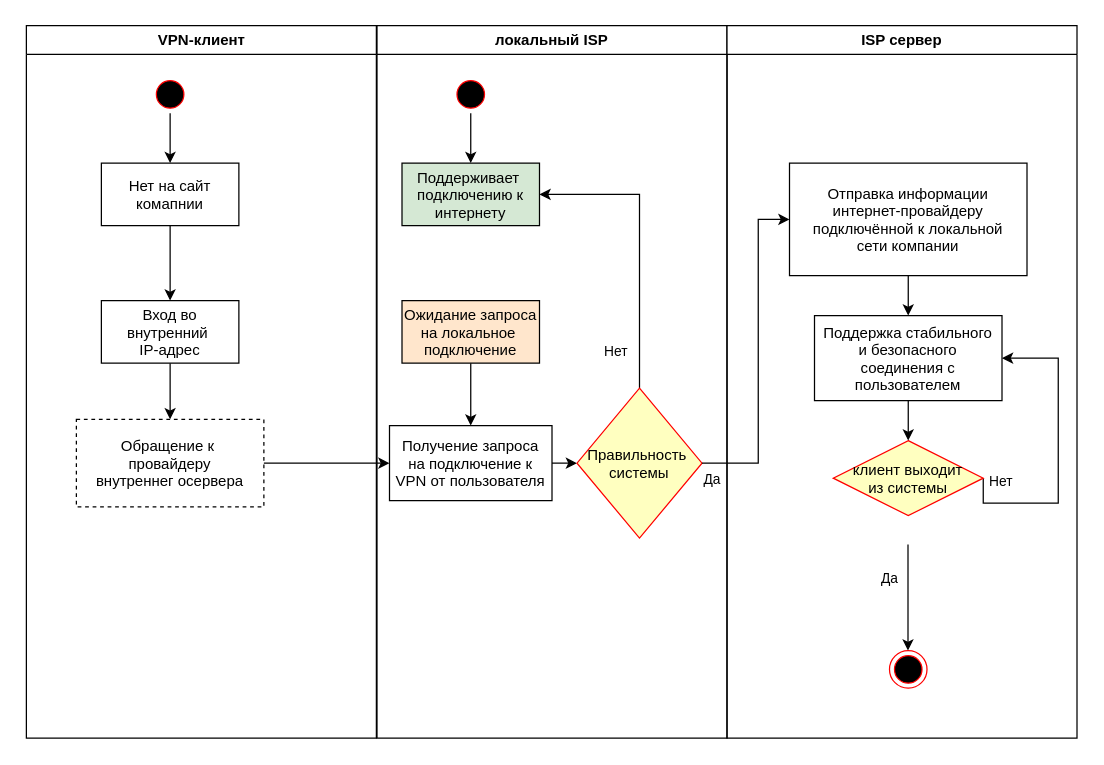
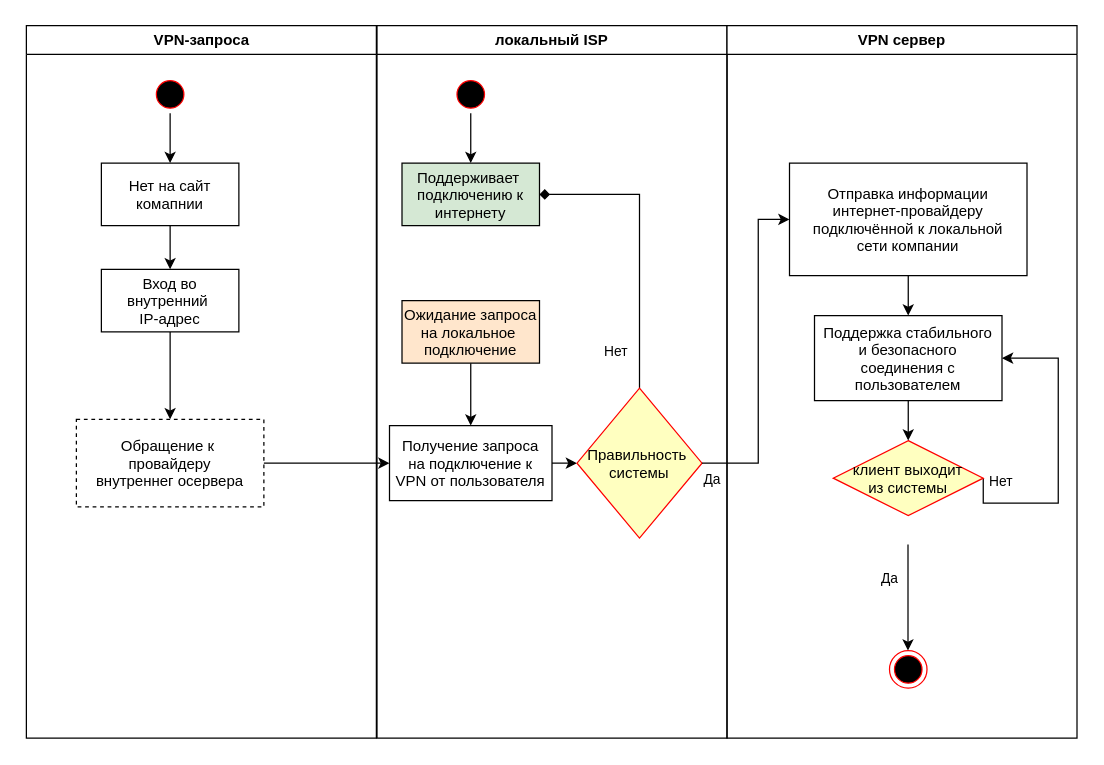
node "VPN-клиент": label "VPN-клиент" -> "VPN-запроса"
node "ISP сервер": label "ISP сервер" -> "VPN сервер"
edge "Правильность системы" -> "Поддерживает подключению к интернету": arrowhead classic -> diamond
node "Вход во внутренний IP-адрес": moved (170, 332) -> (170, 301)
